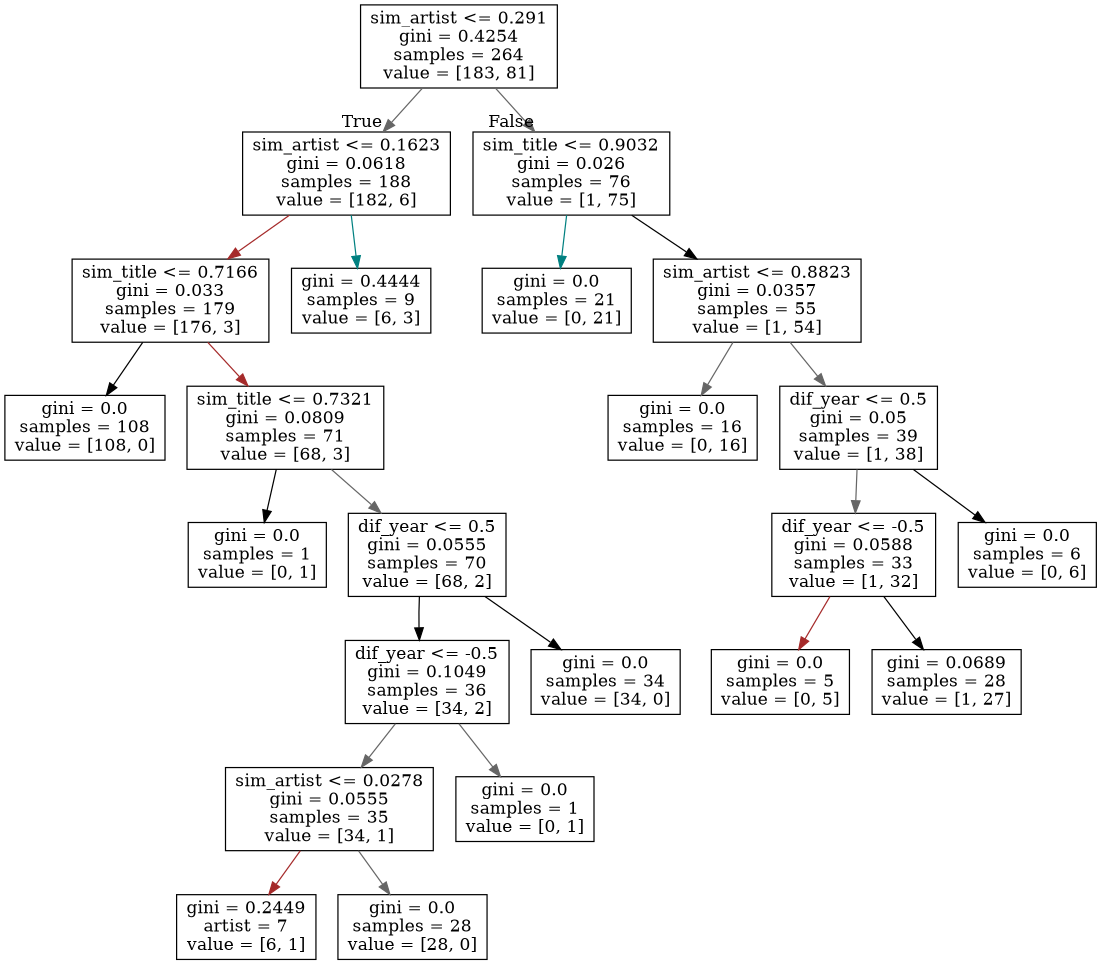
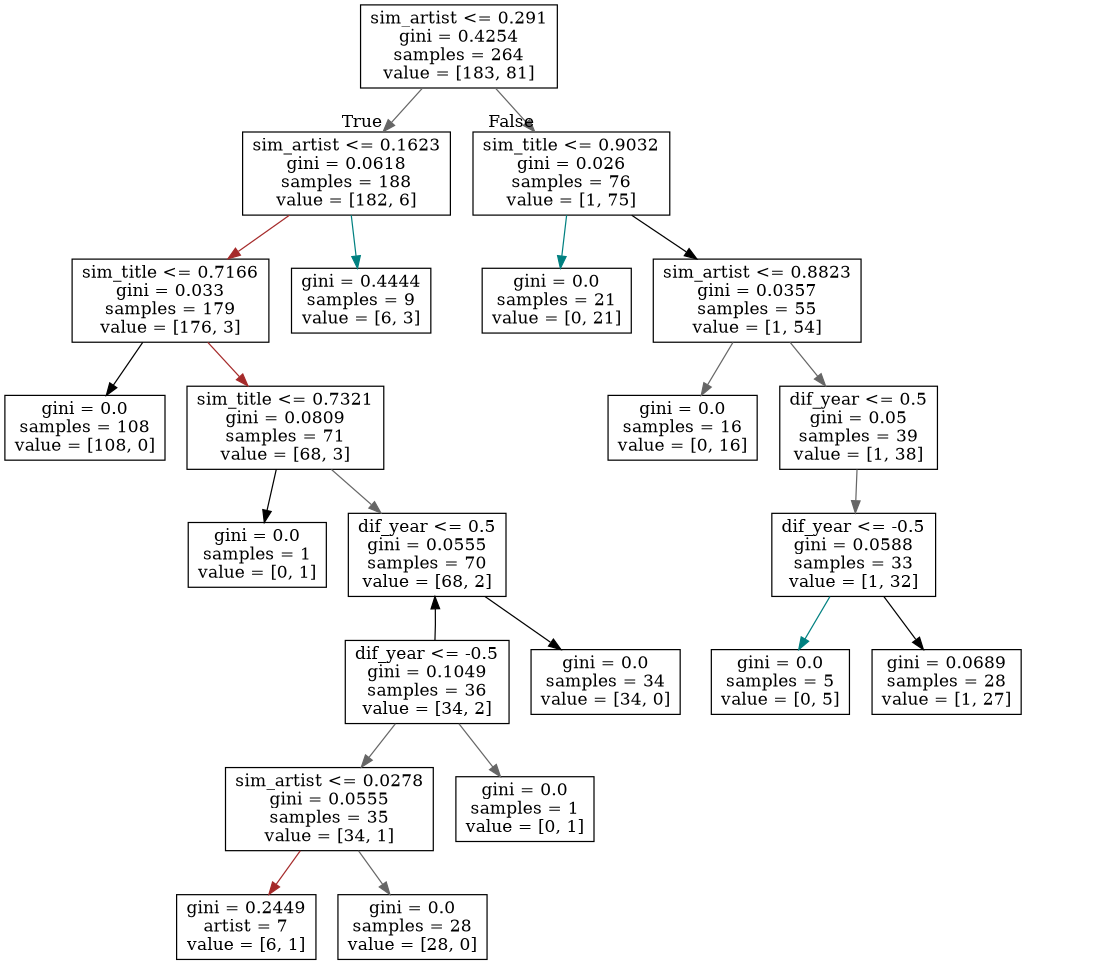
node "gini = 0.0 samples = 6 value = [0, 6]": removed
edge "dif_year <= 0.5 gini = 0.0555 samples = 70 value = [68, 2]" -> "dif_year <= -0.5 gini = 0.1049 samples = 36 value = [34, 2]": reversed
edge "dif_year <= -0.5 gini = 0.0588 samples = 33 value = [1, 32]" -> "gini = 0.0 samples = 5 value = [0, 5]": color brown -> teal
